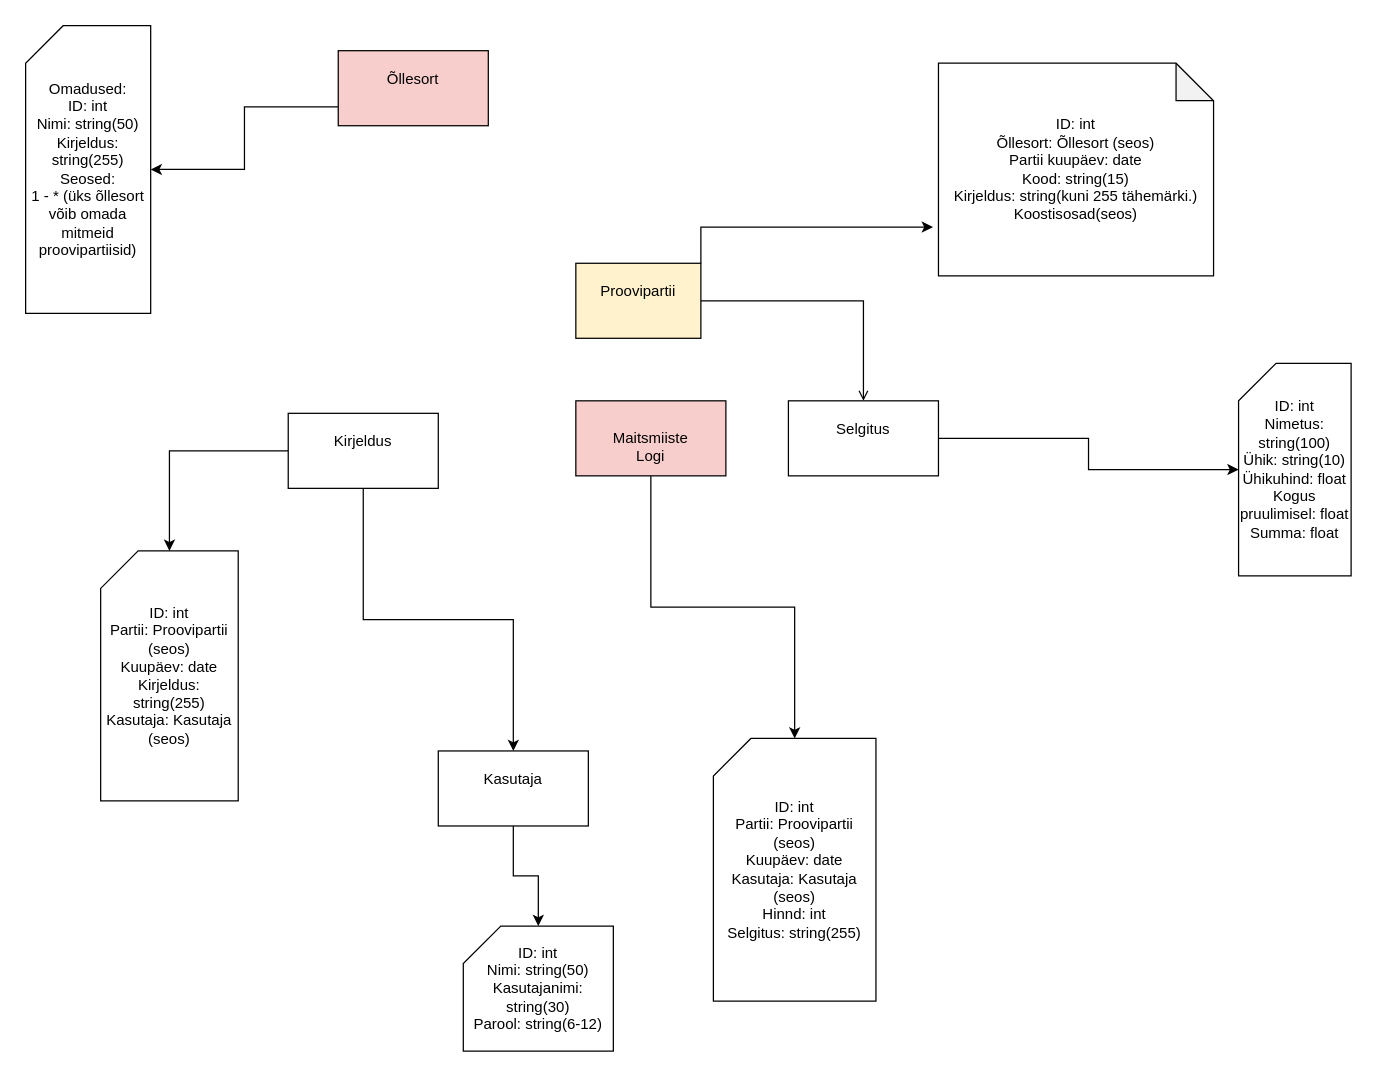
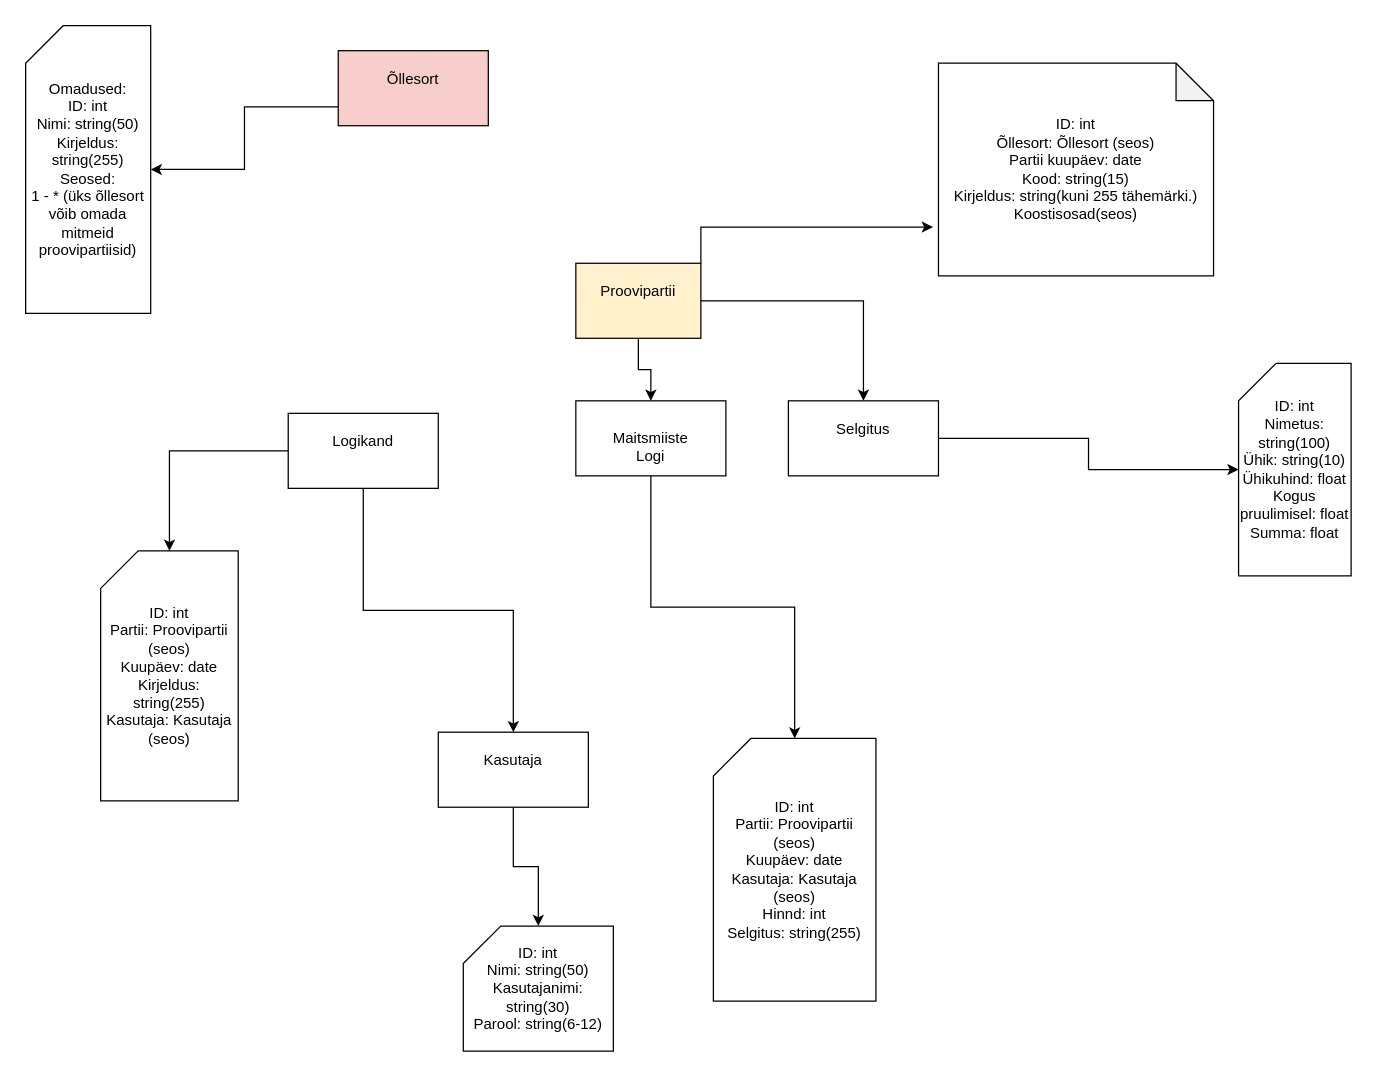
edge "Proovipartii" -> "Maitsmiiste Logi": added
edge "Proovipartii" -> "Selgitus": arrowhead open -> classic
node "Maitsmiiste Logi": fillcolor #f8cecc -> #ffffff
node "Kirjeldus": label "Kirjeldus" -> "Logikand"
node "Kasutaja": moved (513, 788) -> (513, 769)
